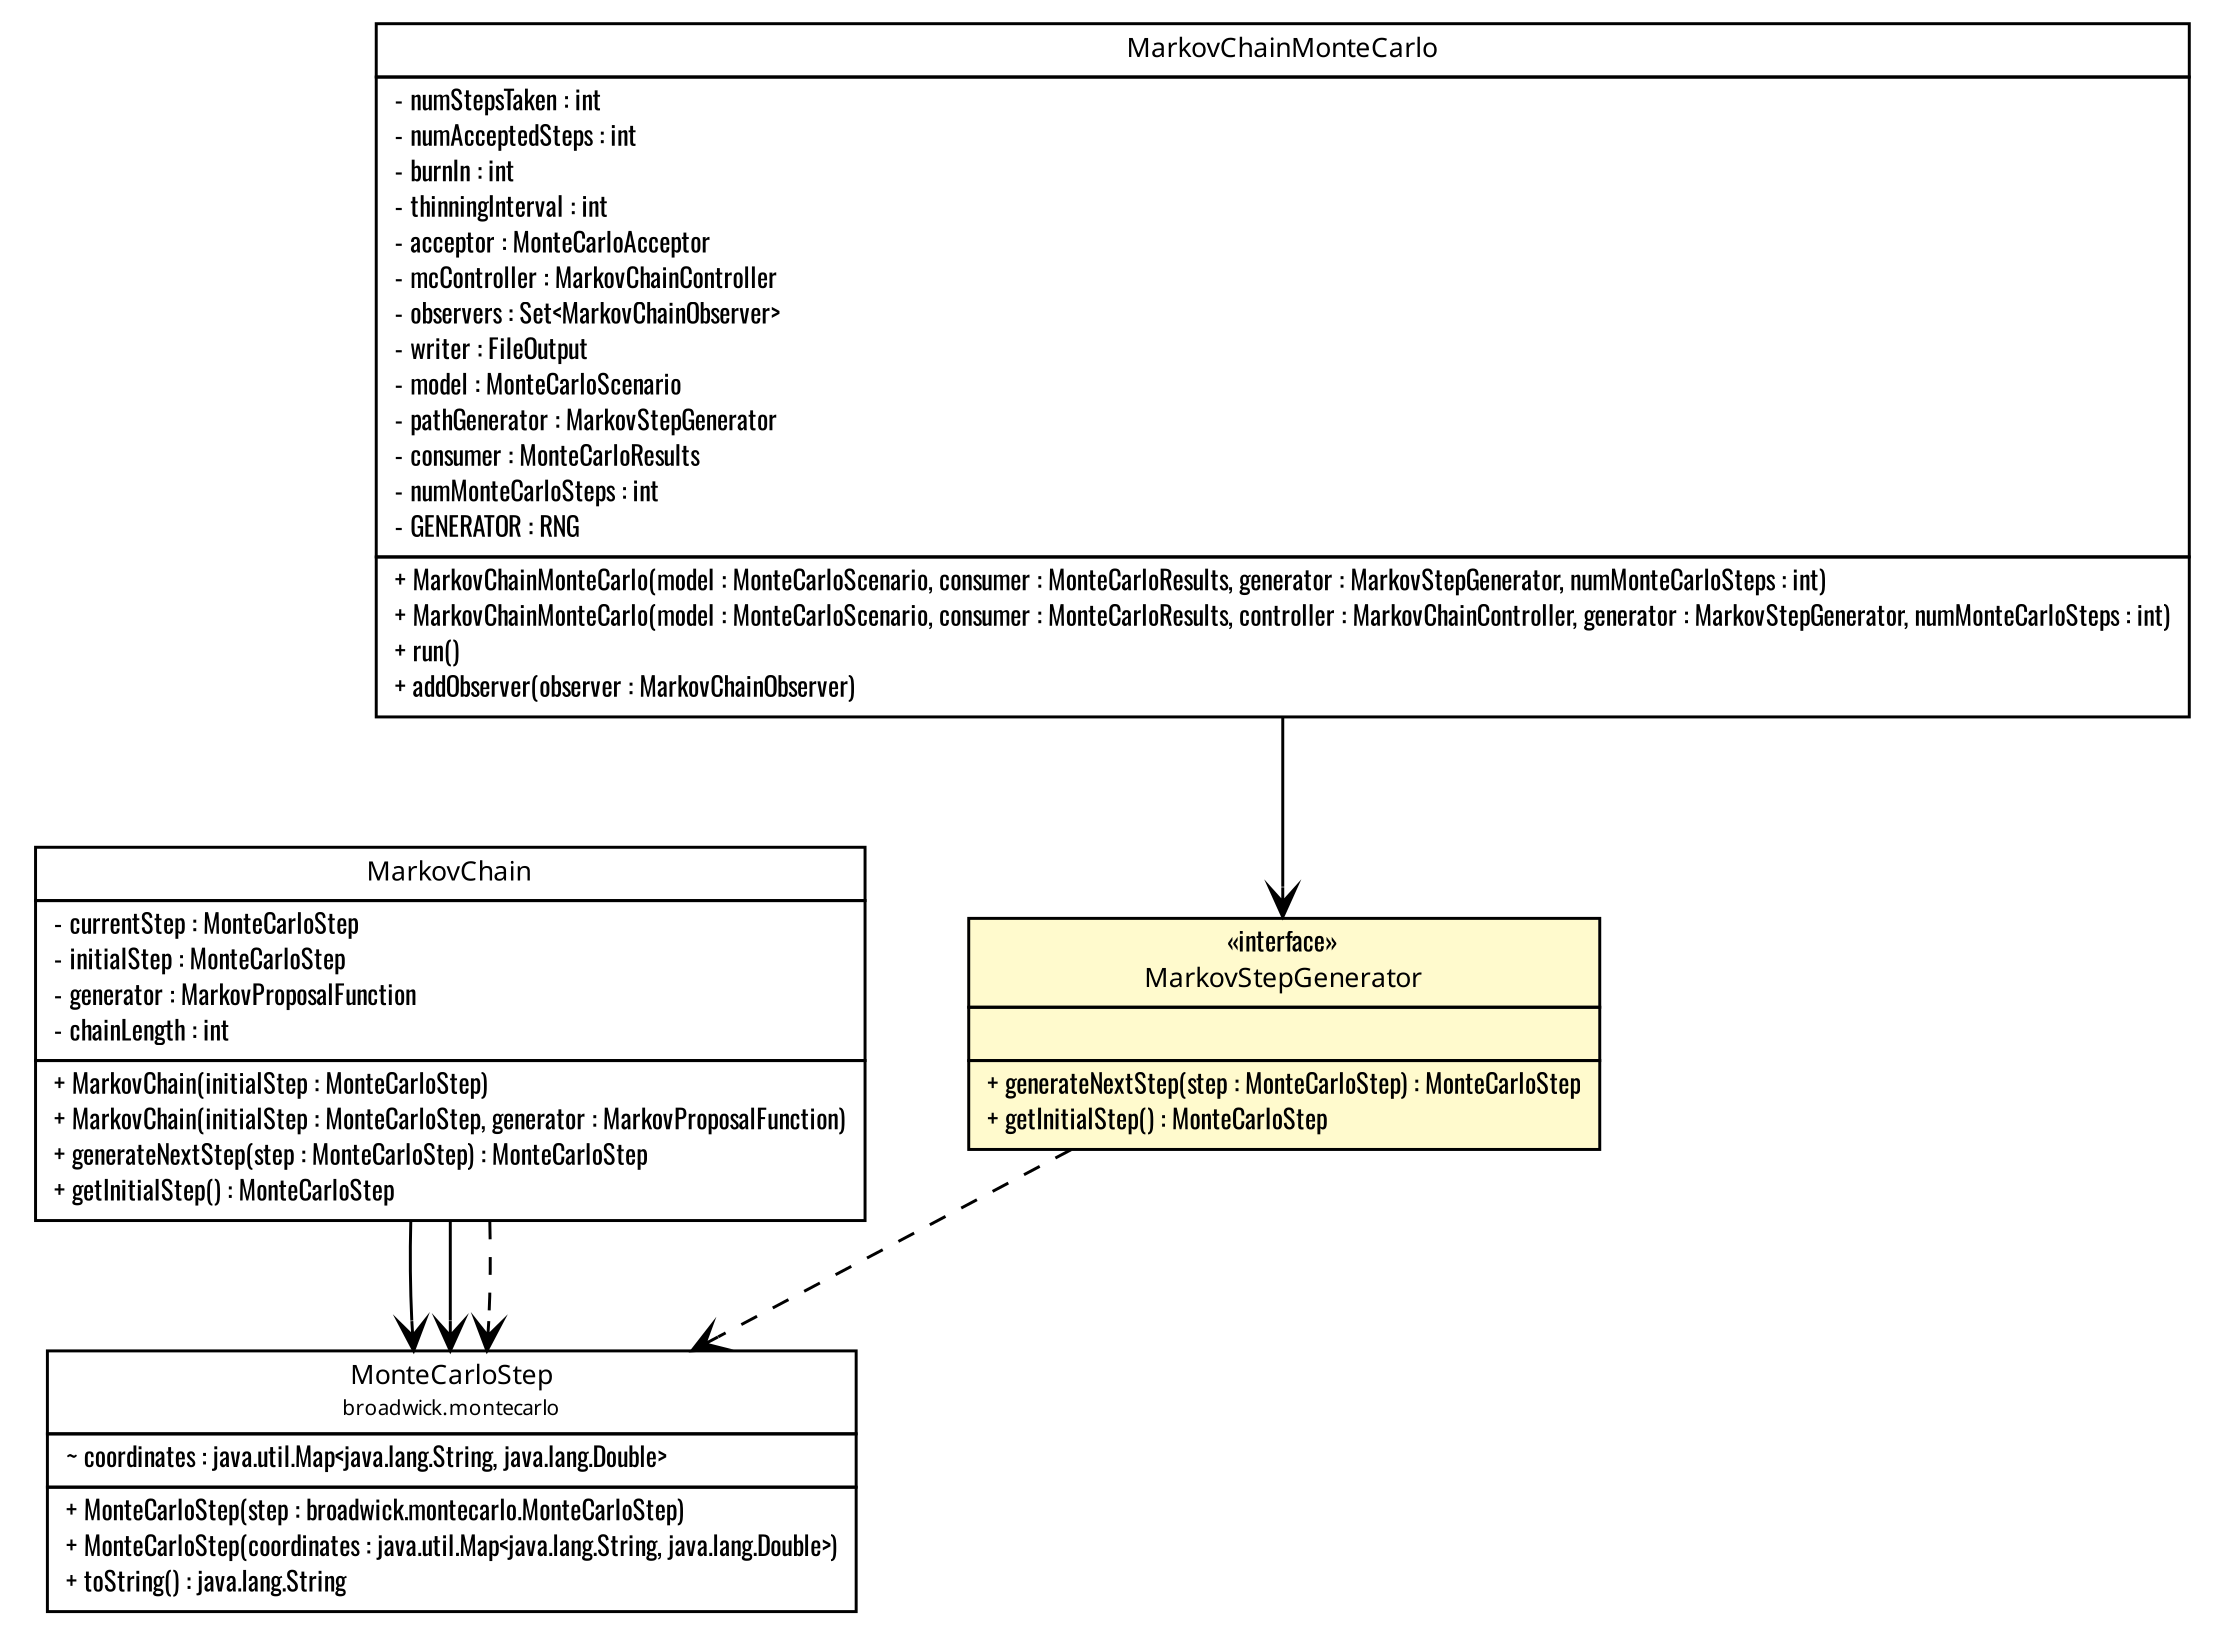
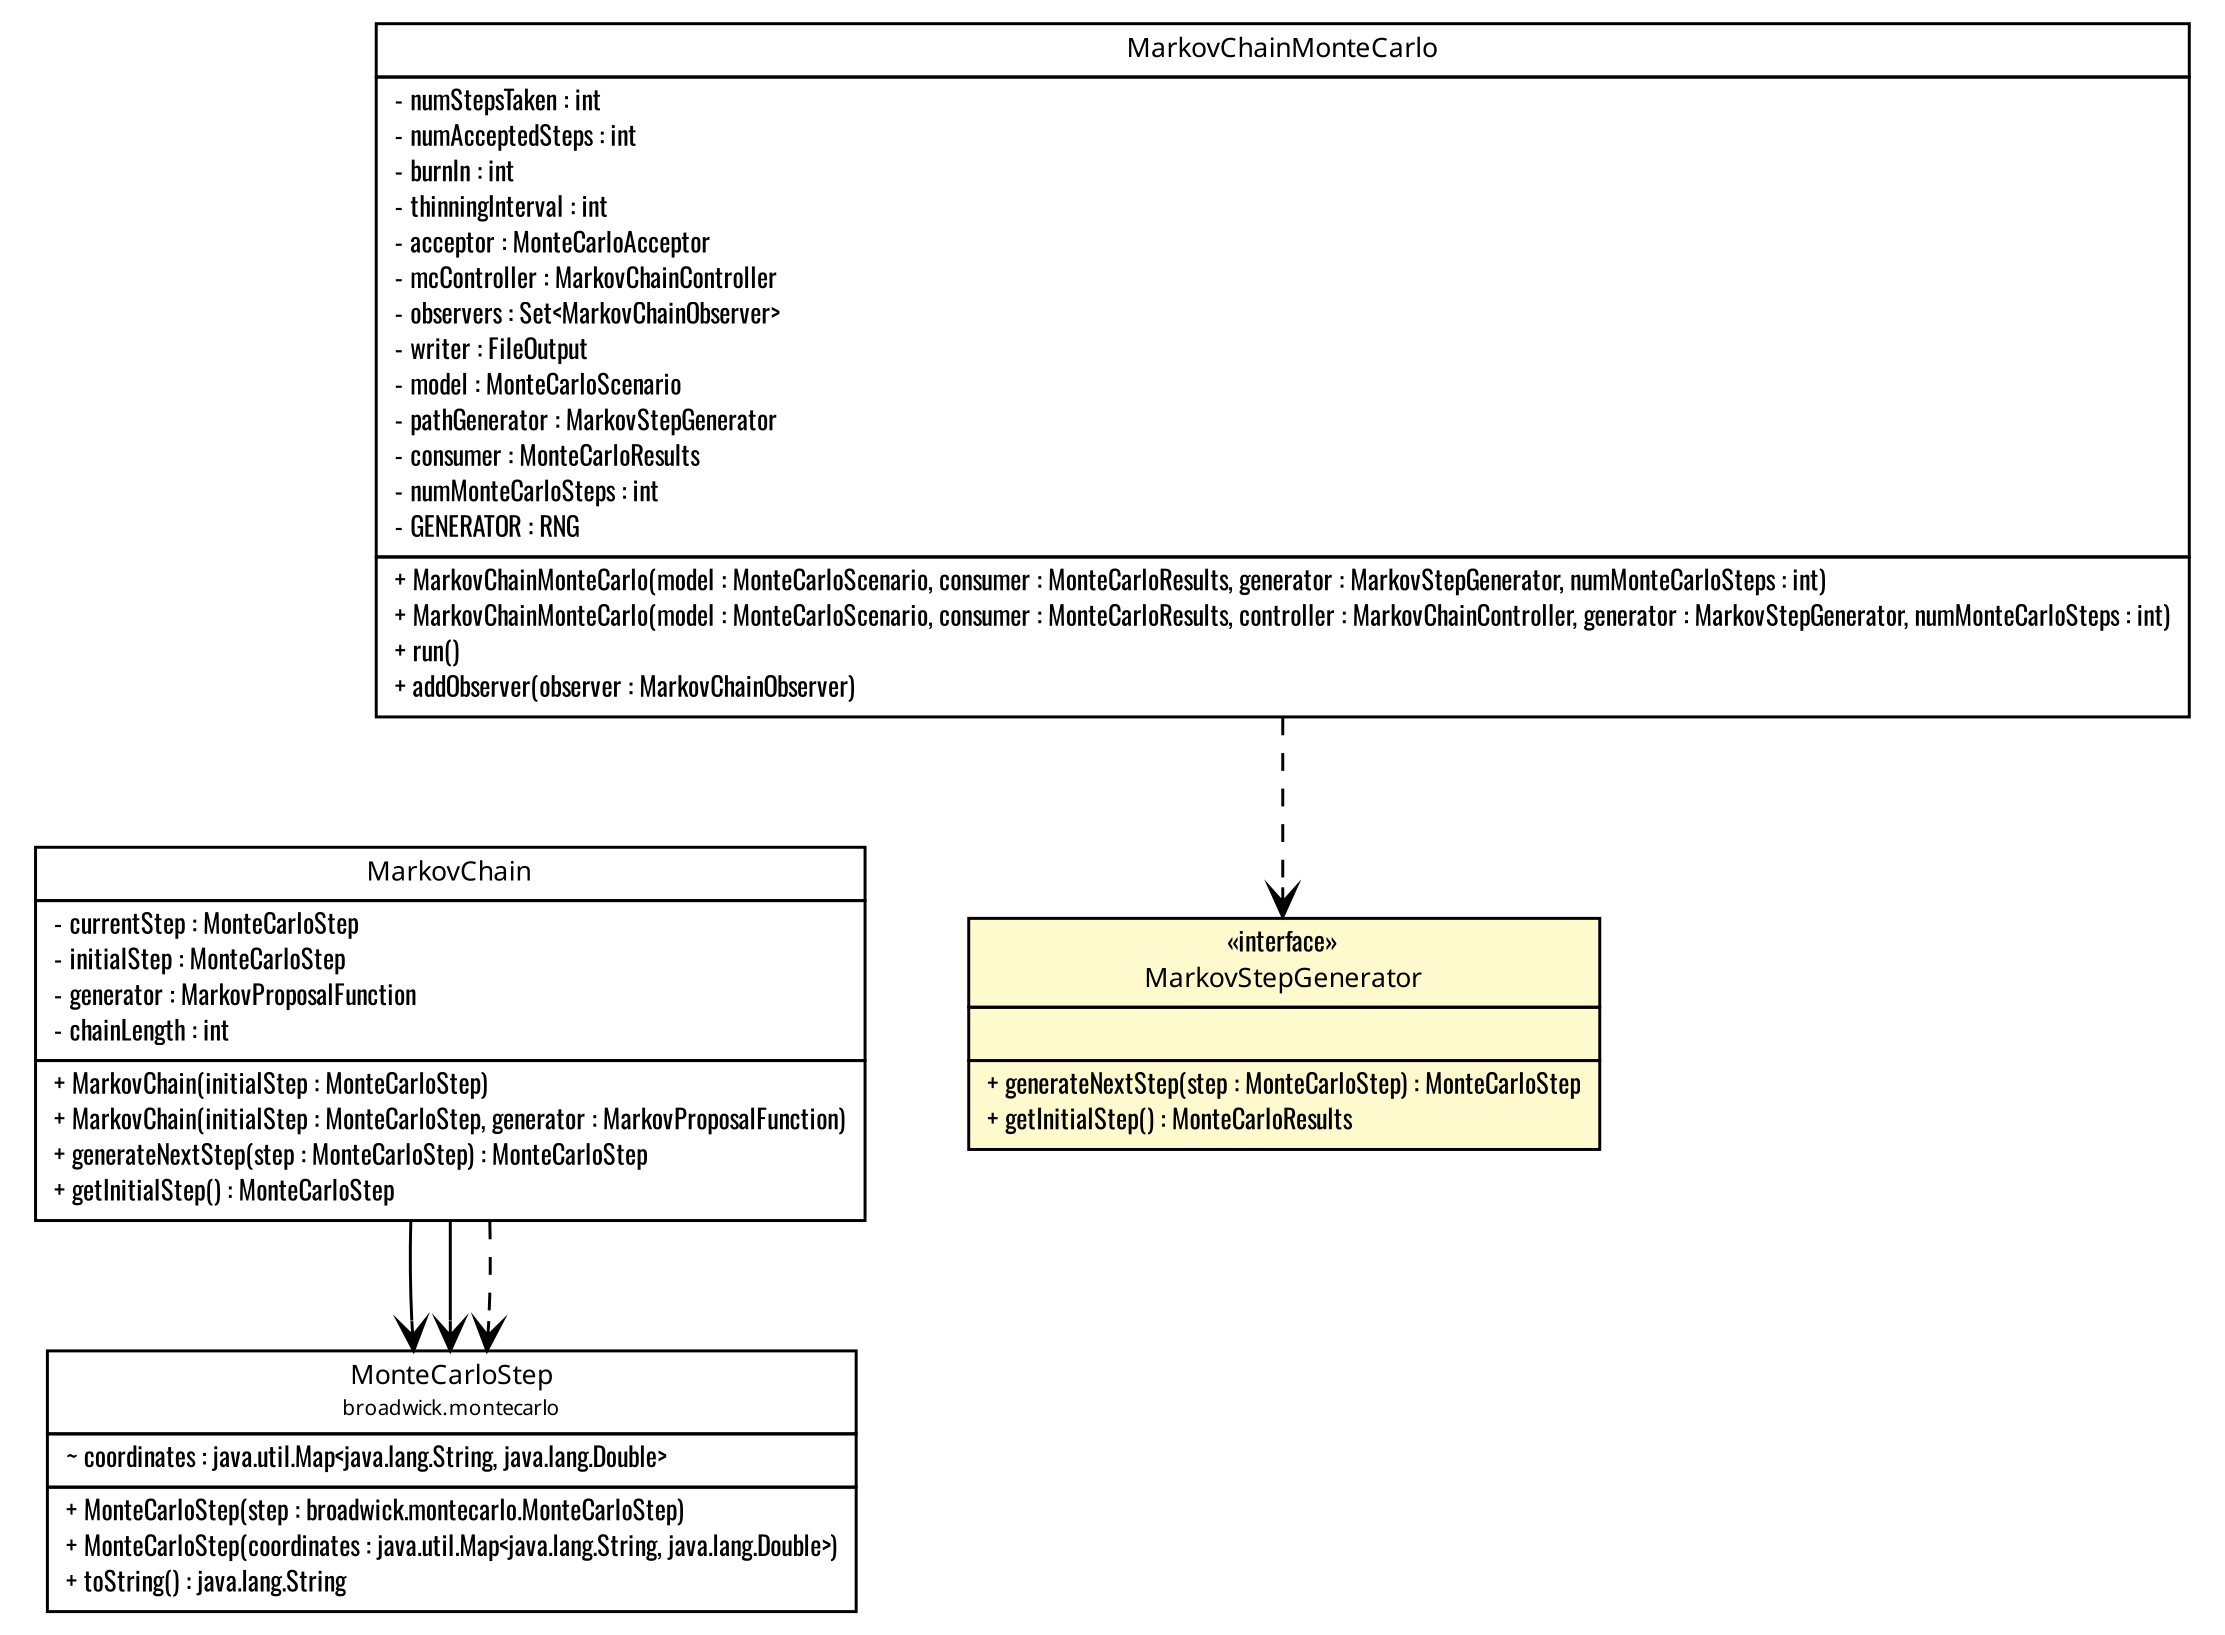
edge "MarkovChainMonteCarlo" -> "MarkovStepGenerator": style solid -> dashed
node "MarkovStepGenerator": text "+ getInitialStep() : MonteCarloStep" -> "+ getInitialStep() : MonteCarloResults"
edge "MarkovStepGenerator" -> "MonteCarloStep": removed
